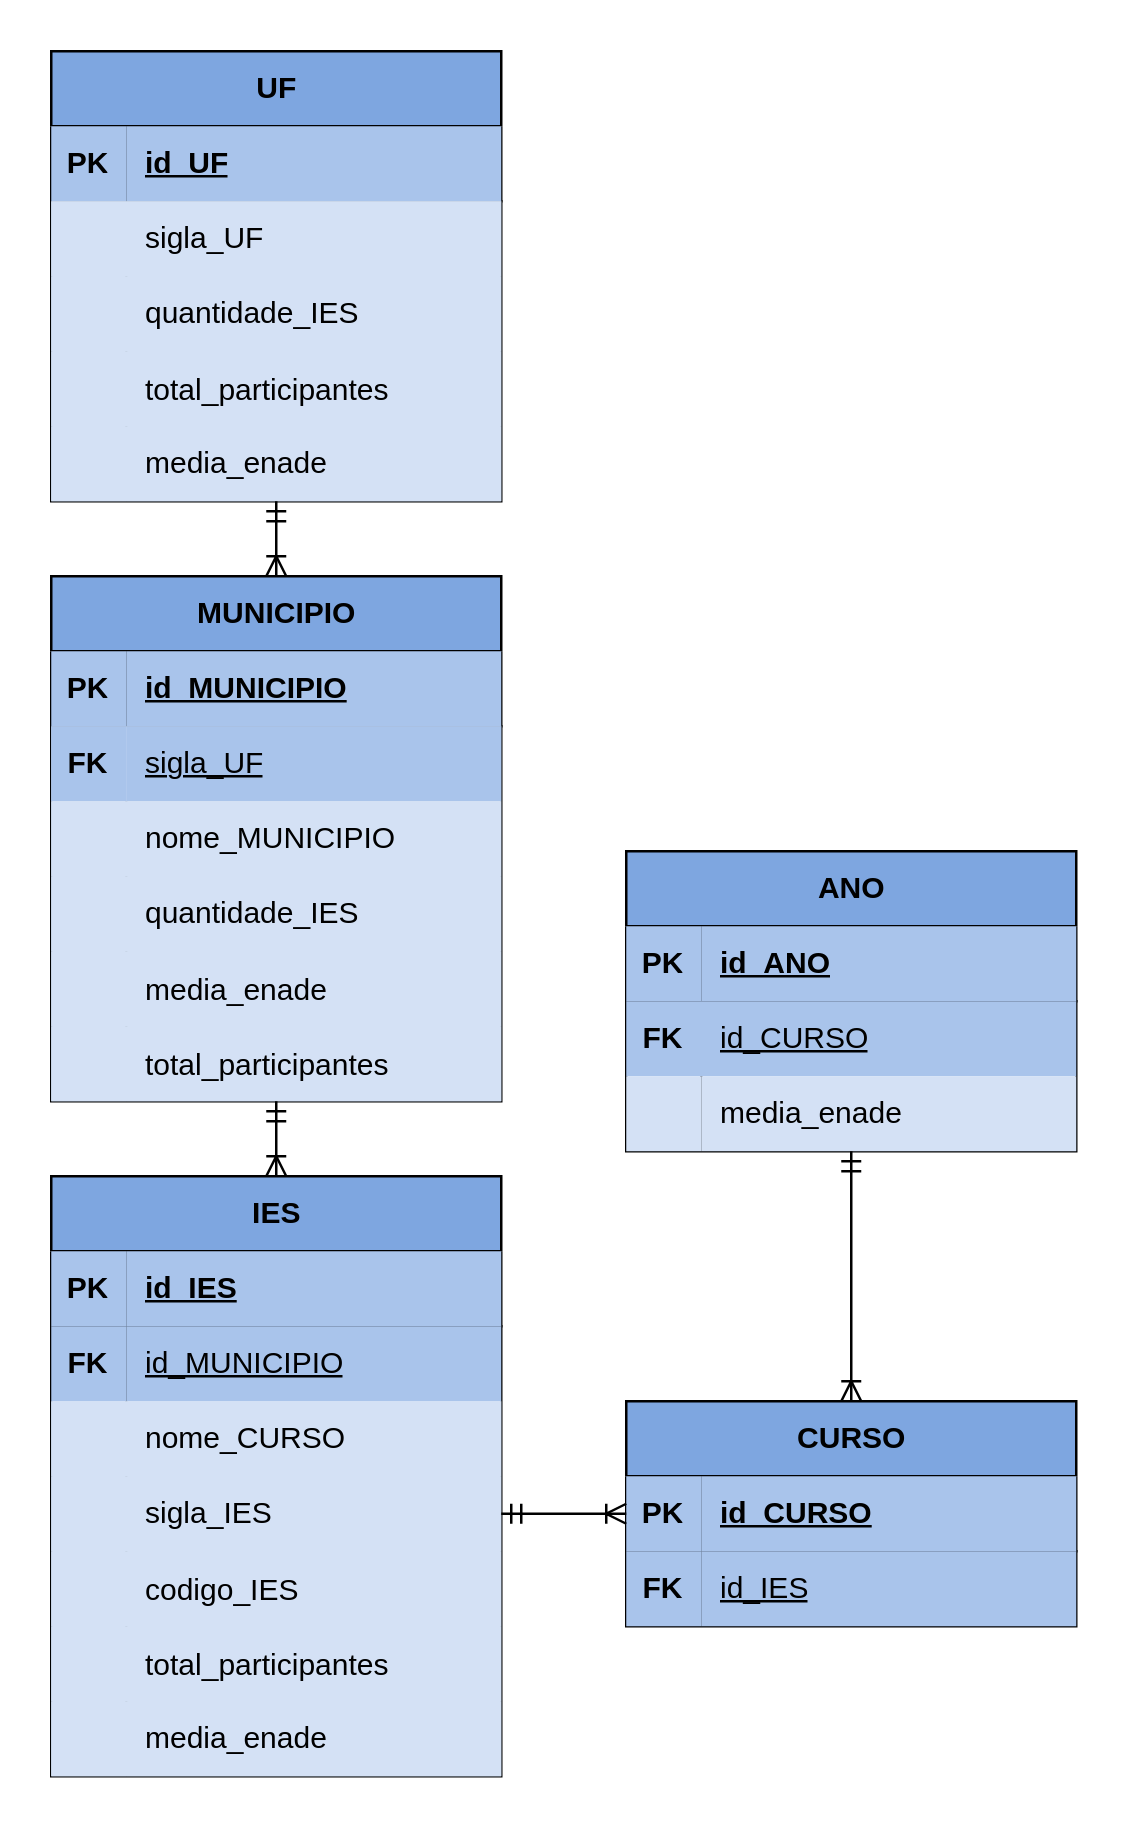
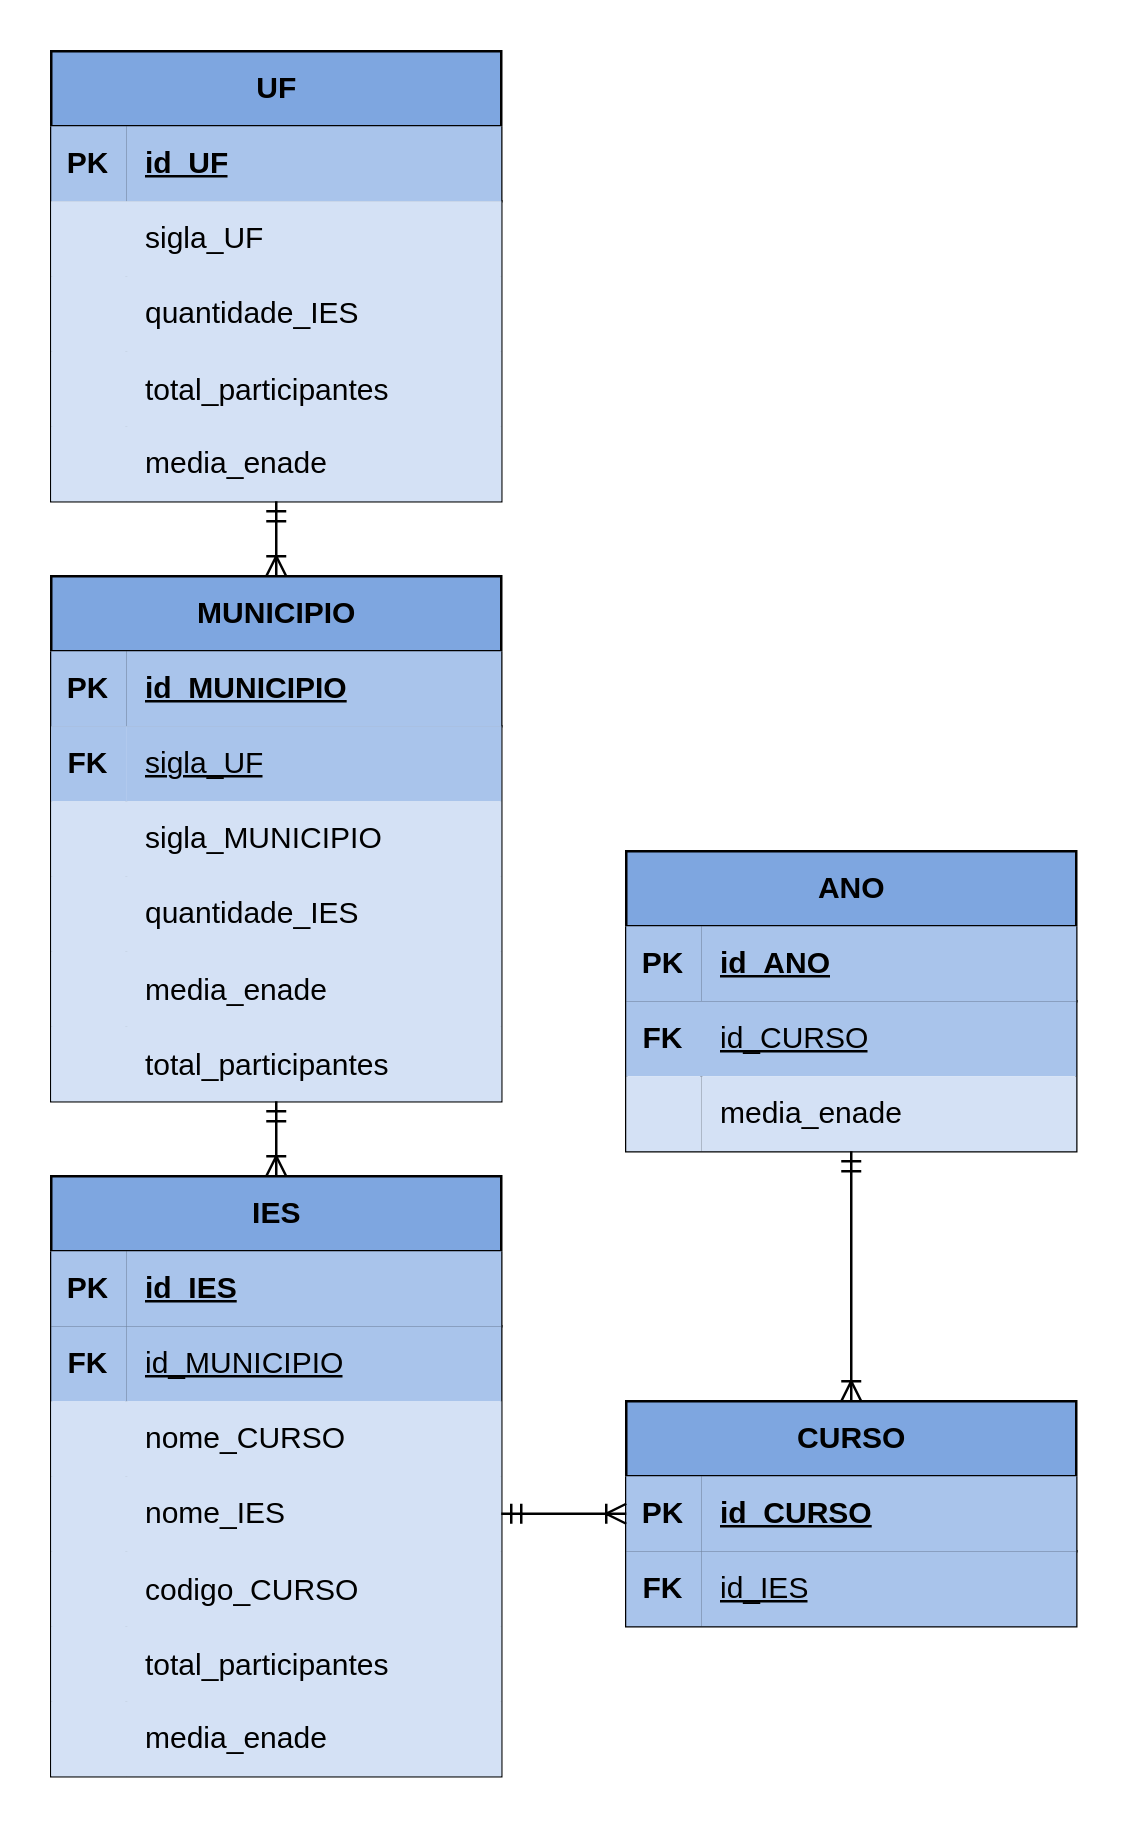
node "nome_MUNICIPIO": label "nome_MUNICIPIO" -> "sigla_MUNICIPIO"
node "sigla_IES": label "sigla_IES" -> "nome_IES"
node "codigo_IES": label "codigo_IES" -> "codigo_CURSO"
